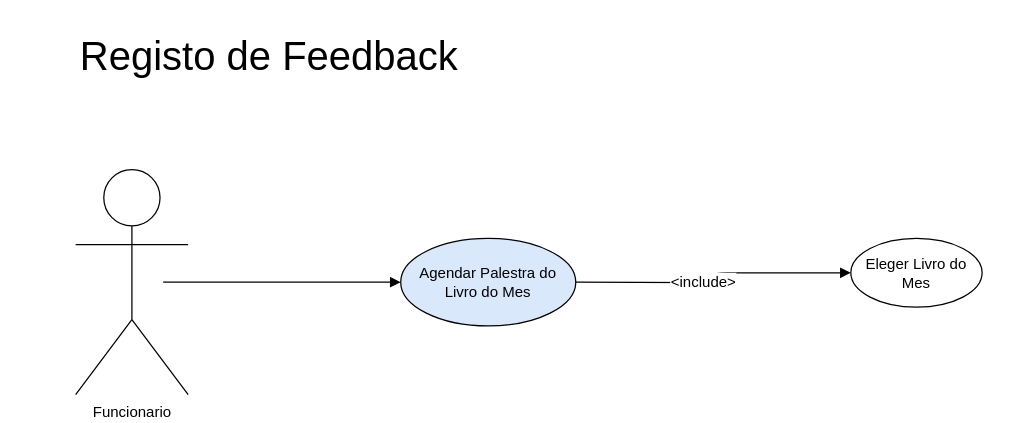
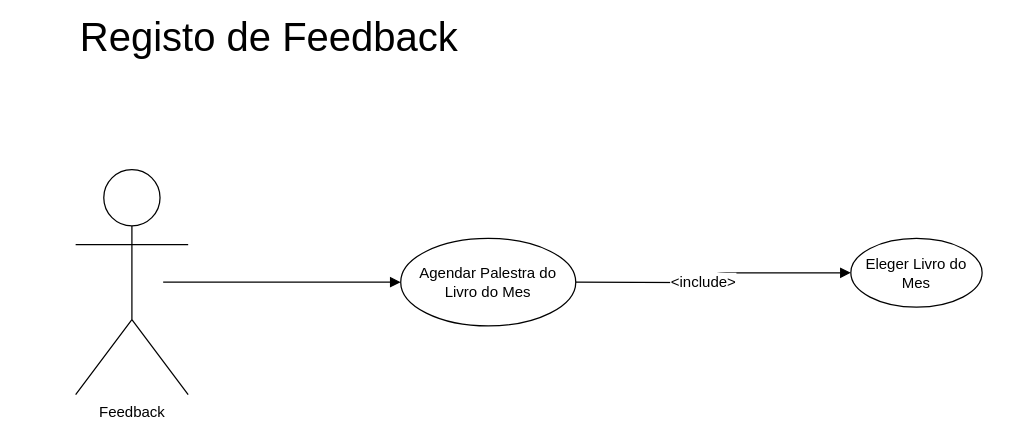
node "Registo de Feedback": moved (269, 57) -> (269, 38)
node "Agendar Palestra do Livro do Mes": fillcolor #dae8fc -> #ffffff
node "Funcionario": label "Funcionario" -> "Feedback"
